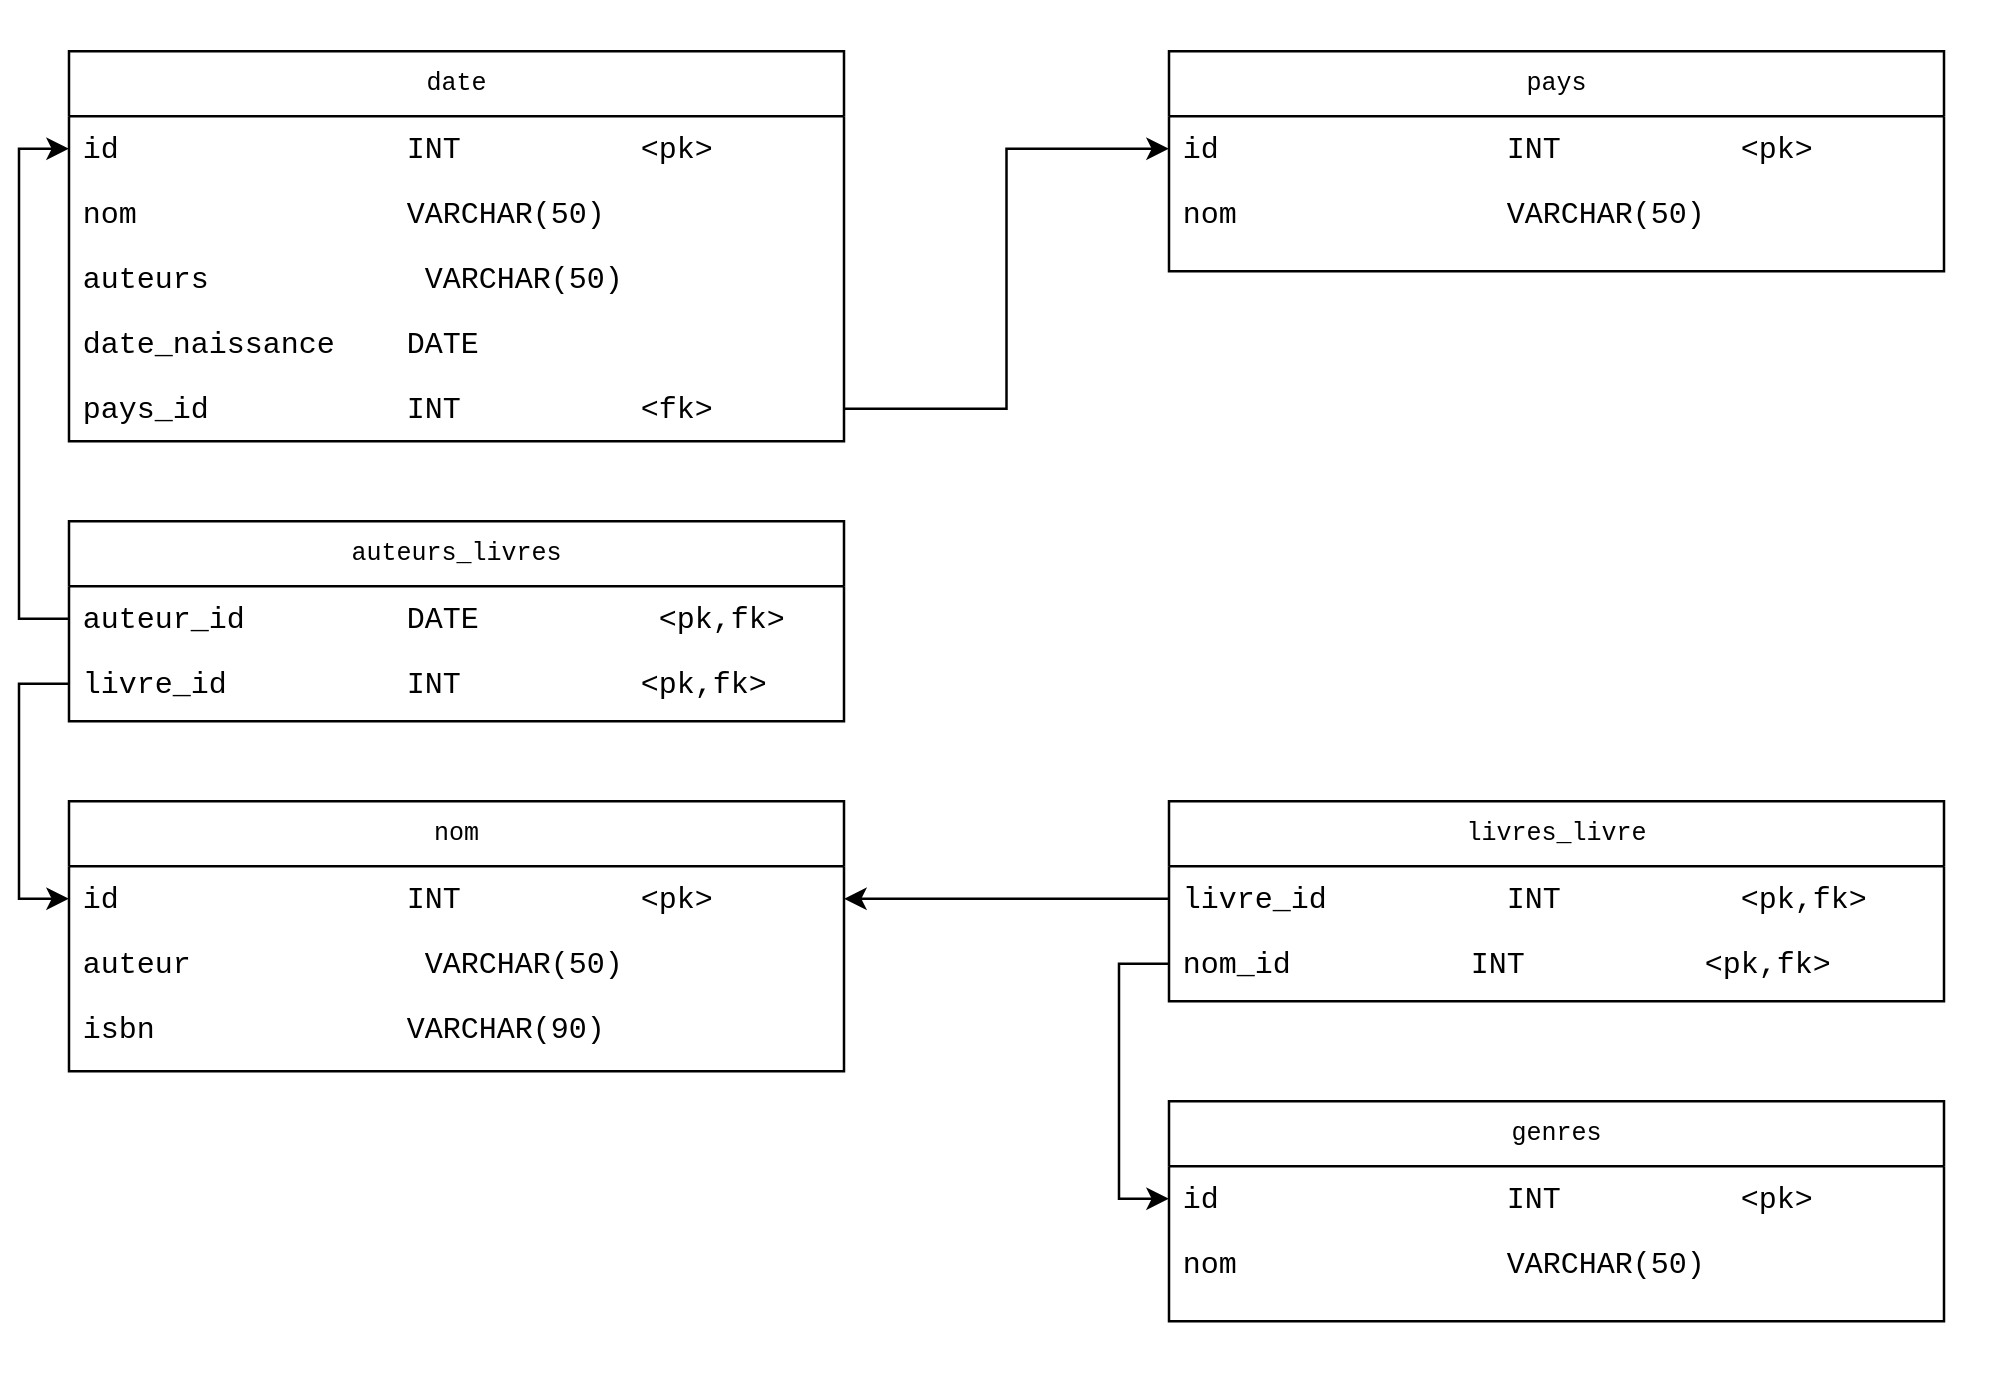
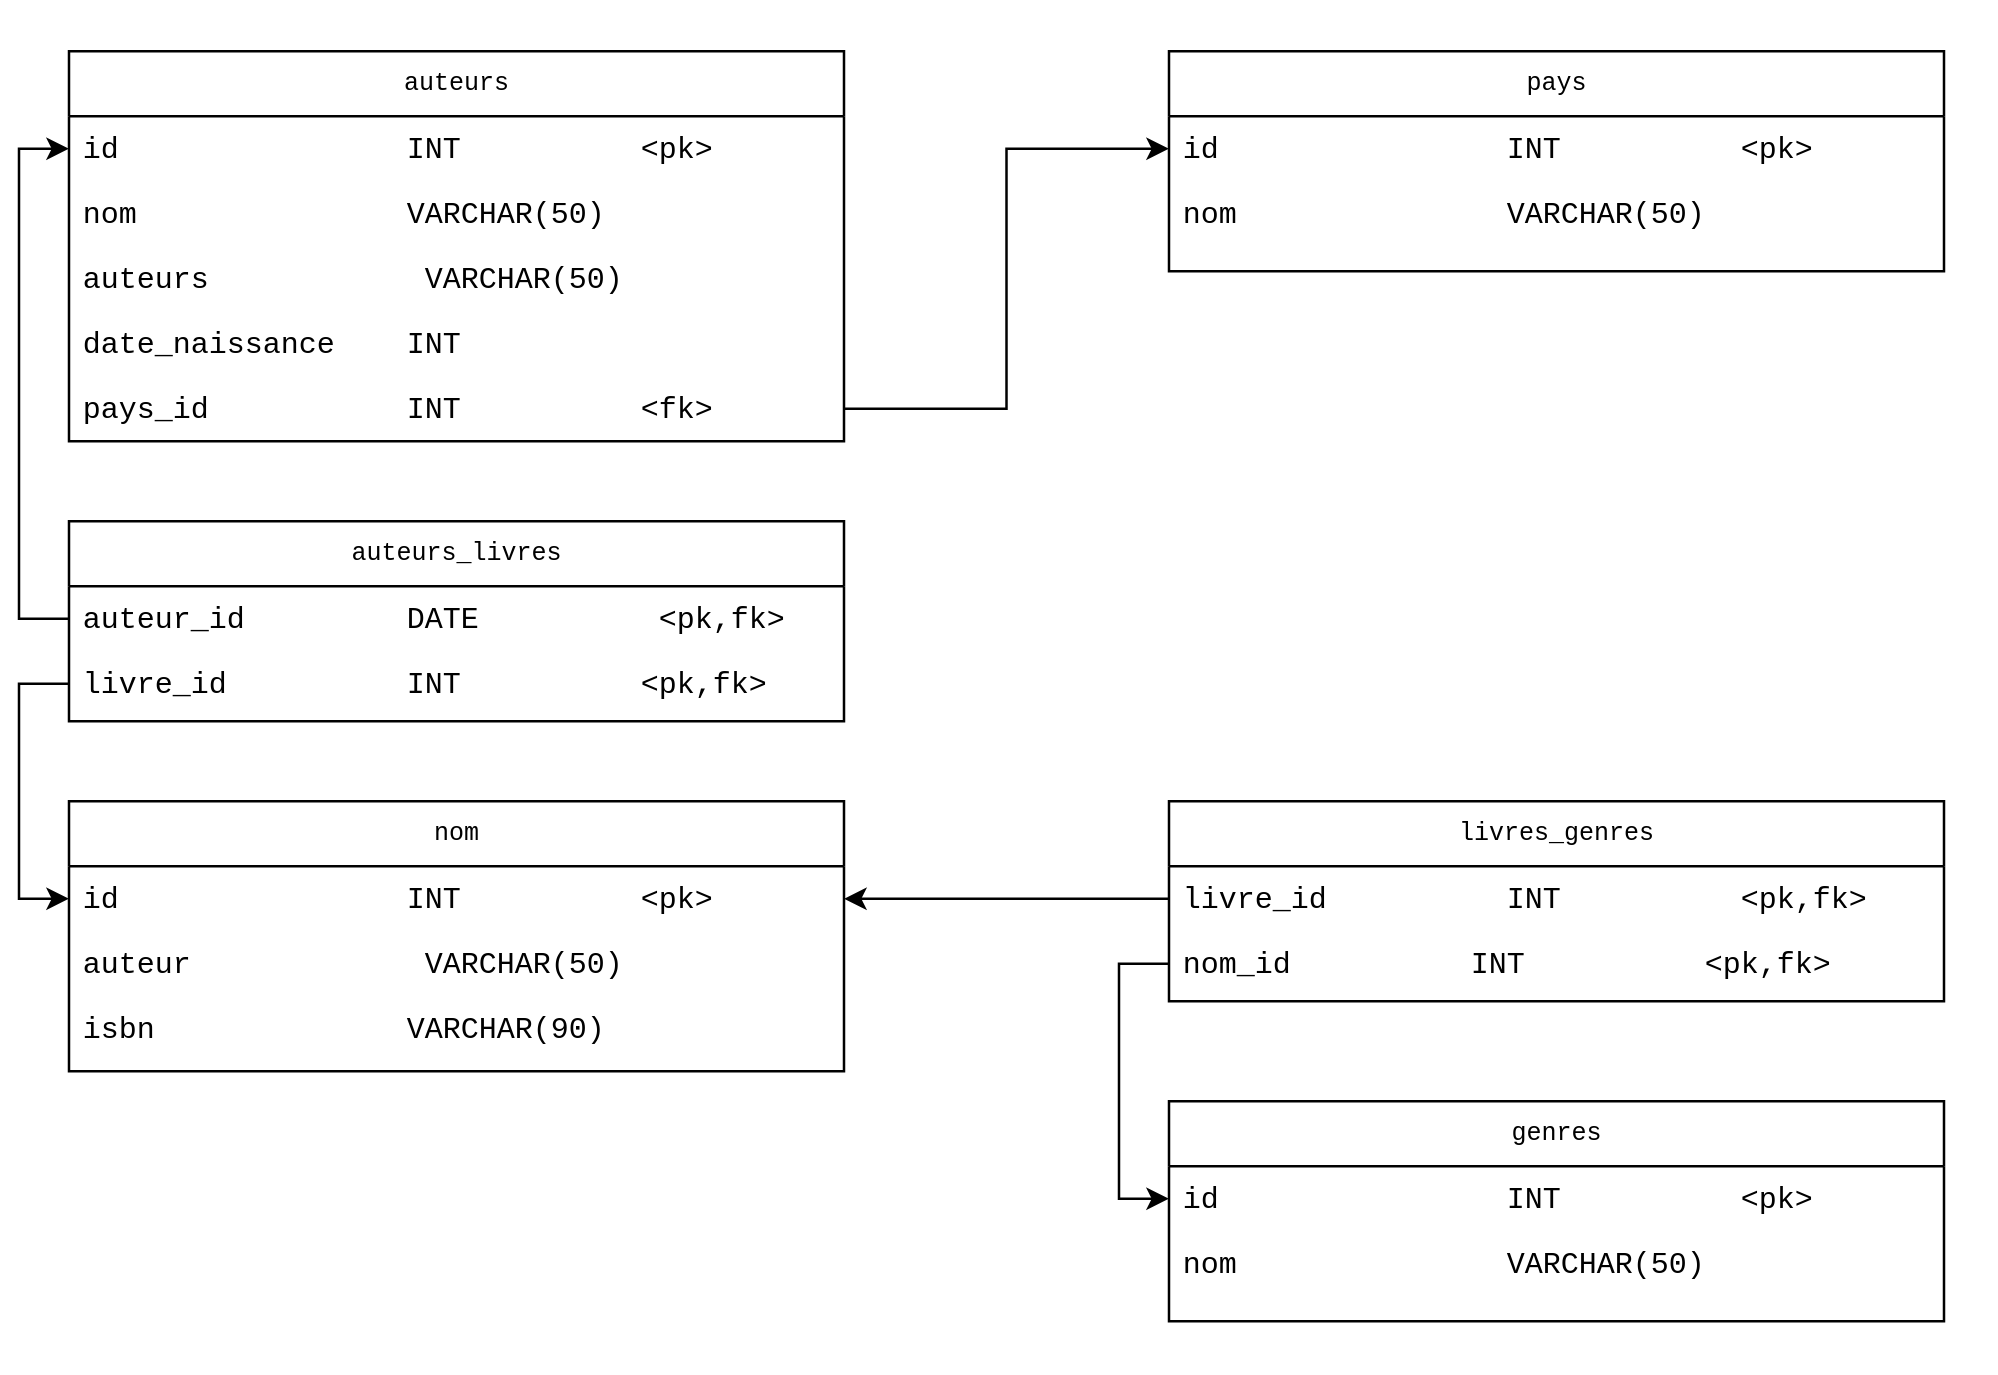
node "date": label "date" -> "auteurs"
node "date_naissance DATE": label "date_naissance DATE" -> "date_naissance INT"
node "livres_livre": label "livres_livre" -> "livres_genres"
